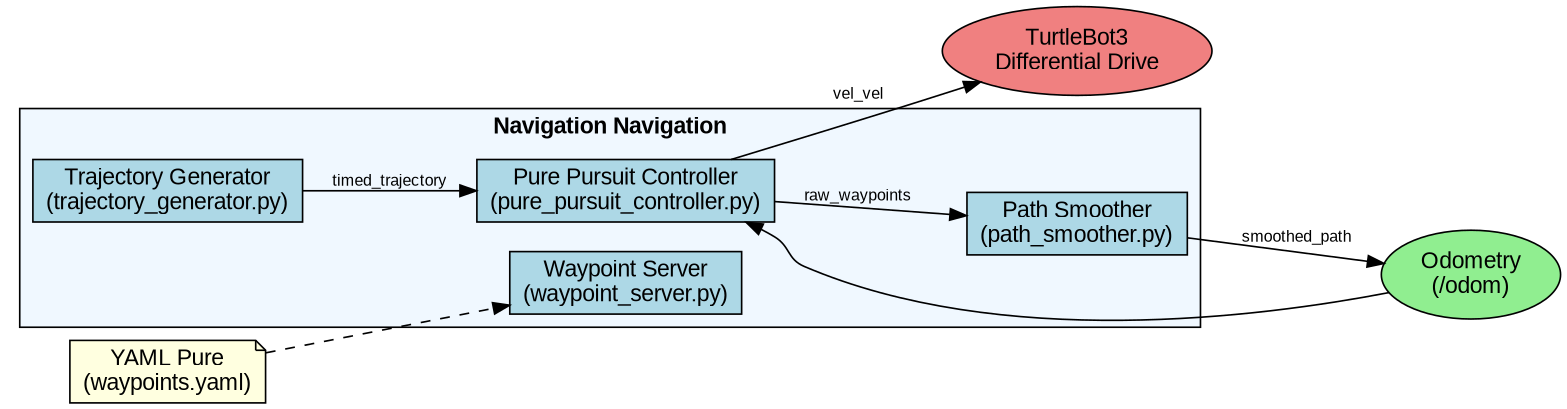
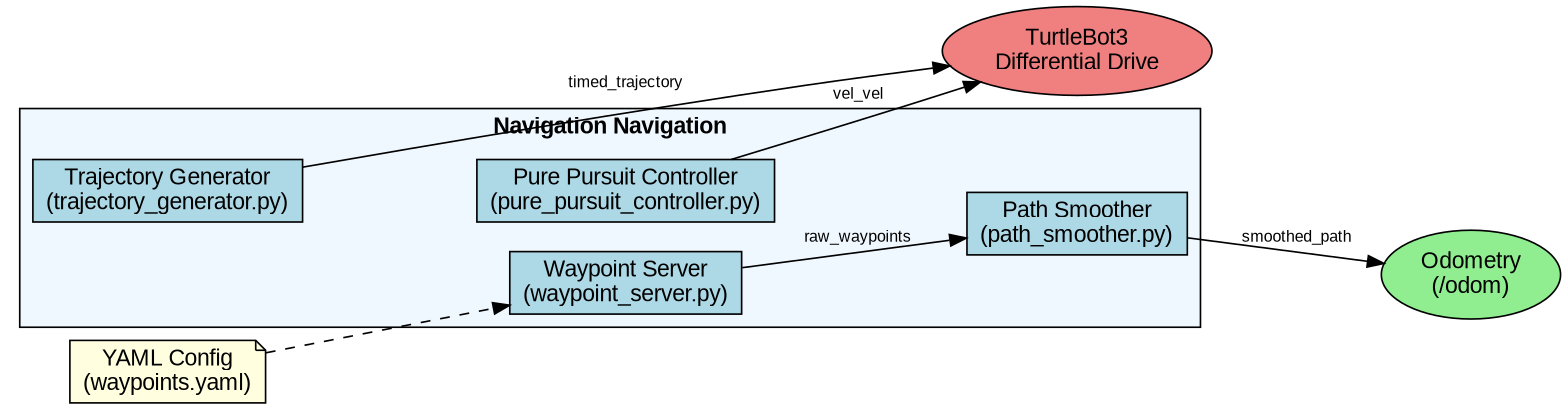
edge "Trajectory Generator (trajectory_generator.py)" -> "Pure Pursuit Controller (pure_pursuit_controller.py)": now "Trajectory Generator (trajectory_generator.py)" -> "TurtleBot3 Differential Drive"
edge "Pure Pursuit Controller (pure_pursuit_controller.py)" -> "Path Smoother (path_smoother.py)": now "Waypoint Server (waypoint_server.py)" -> "Path Smoother (path_smoother.py)"
edge "Odometry (/odom)" -> "Pure Pursuit Controller (pure_pursuit_controller.py)": removed
node "YAML Pure (waypoints.yaml)": label "YAML Pure (waypoints.yaml)" -> "YAML Config (waypoints.yaml)"
